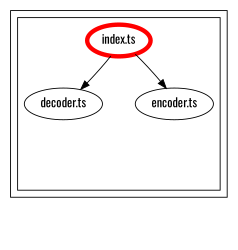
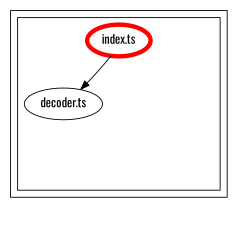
node "encoder.ts": removed
